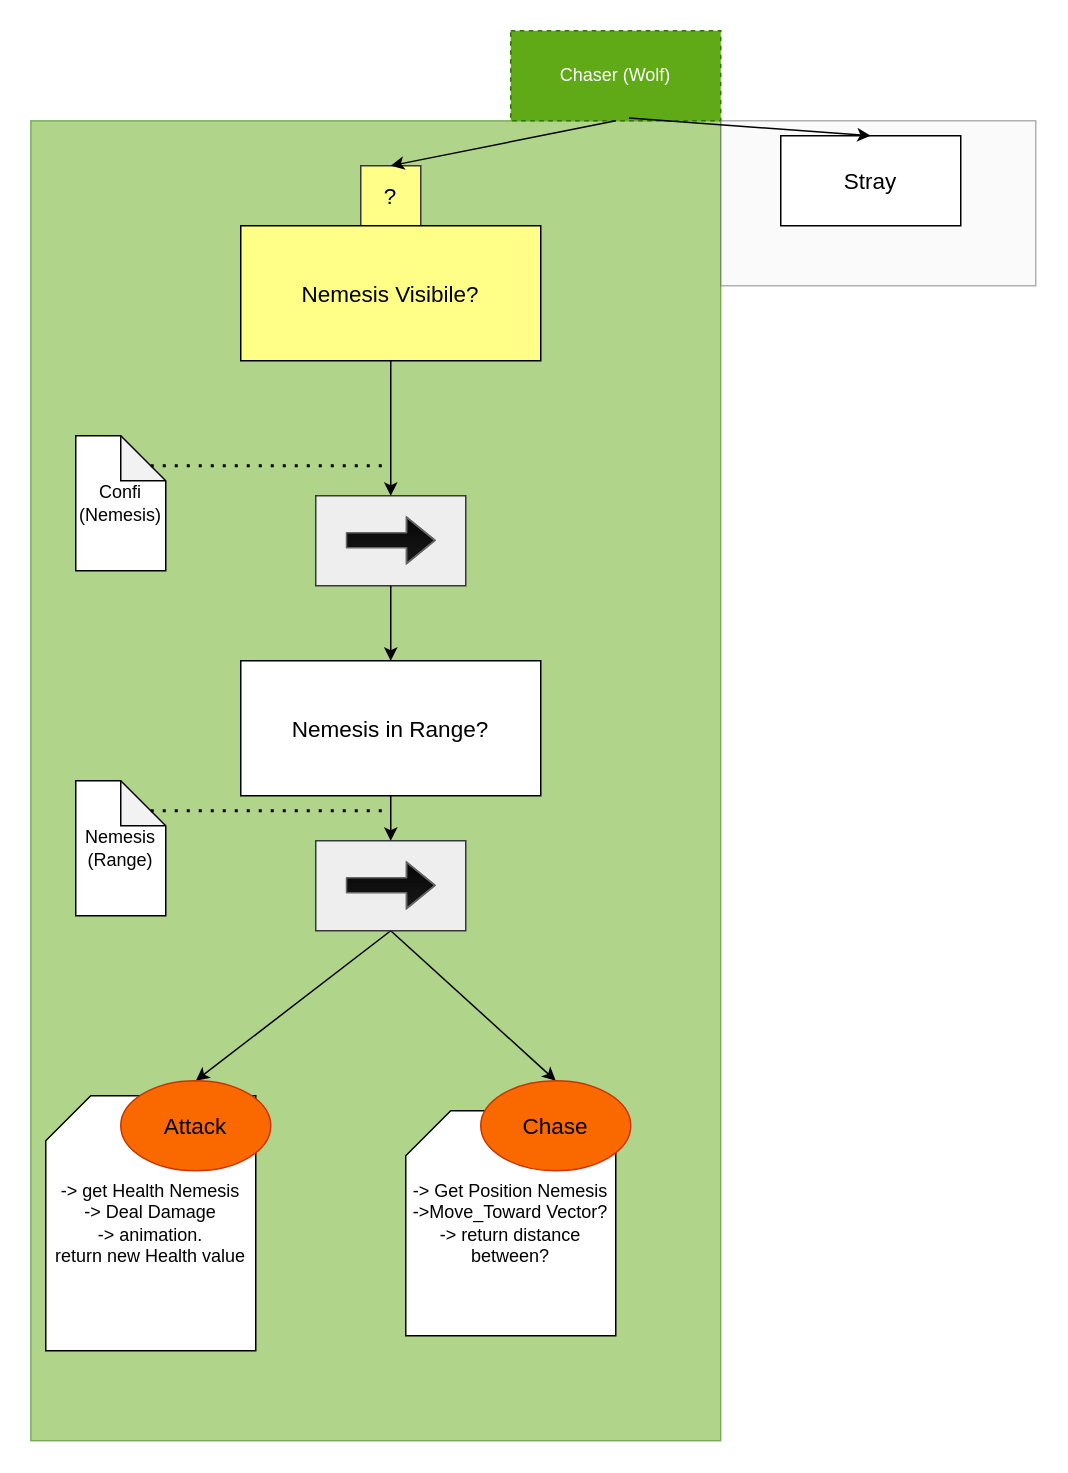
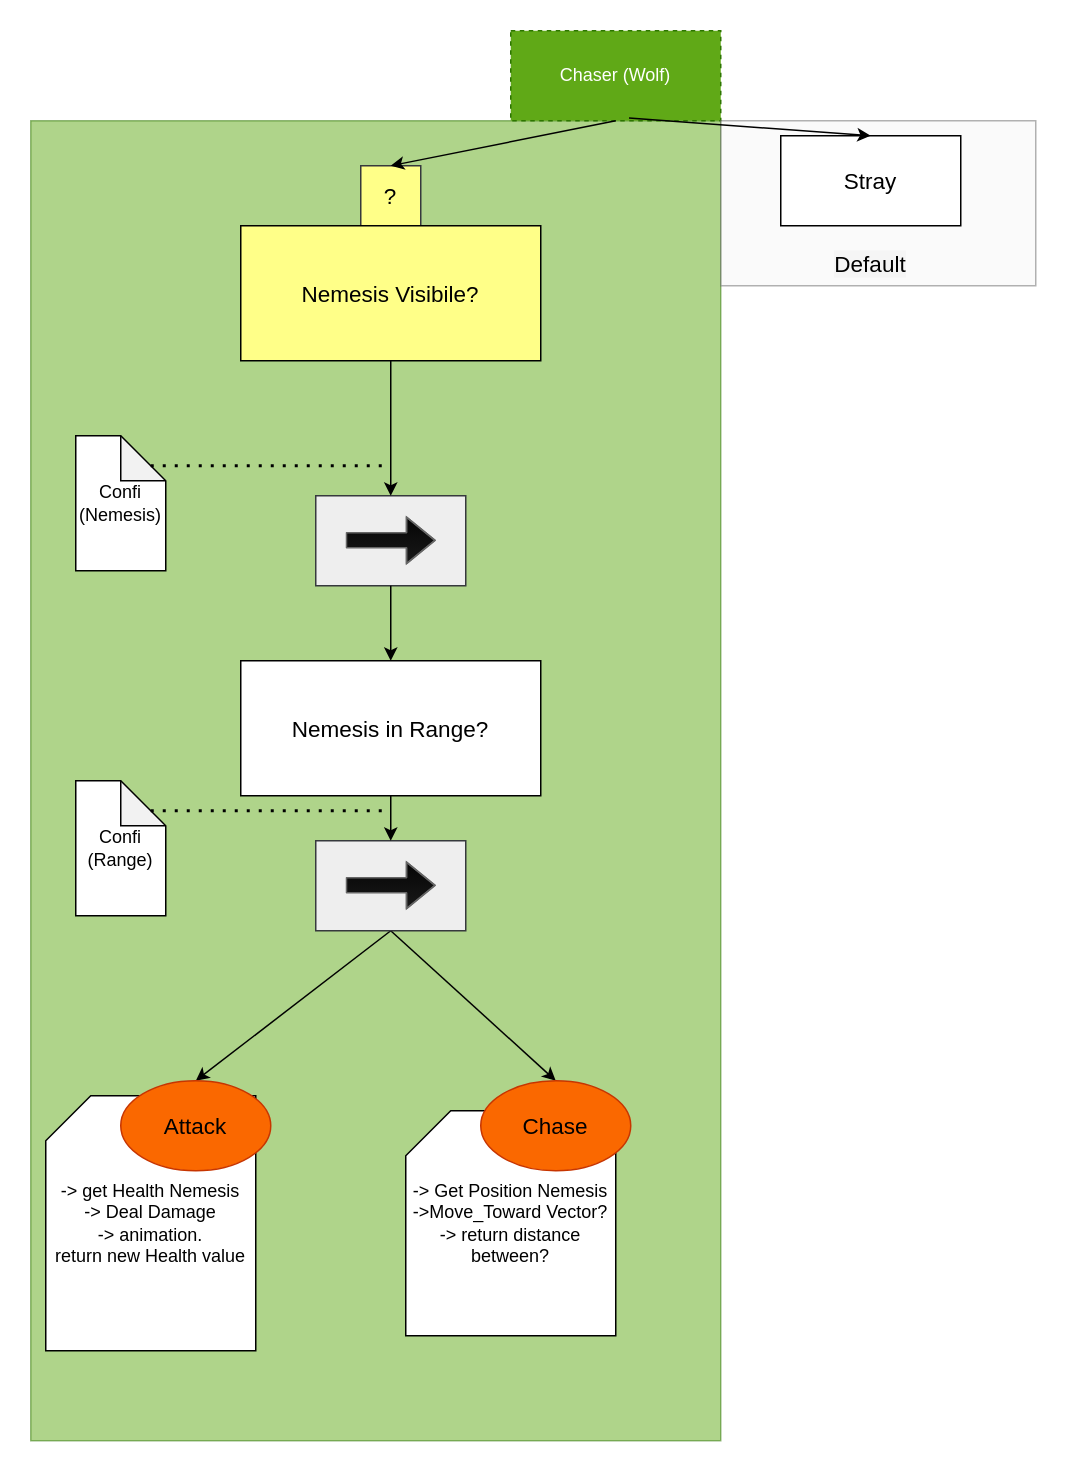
node "Default": added
node "Nemesis (Range)": label "Nemesis (Range)" -> "Confi (Range)"
